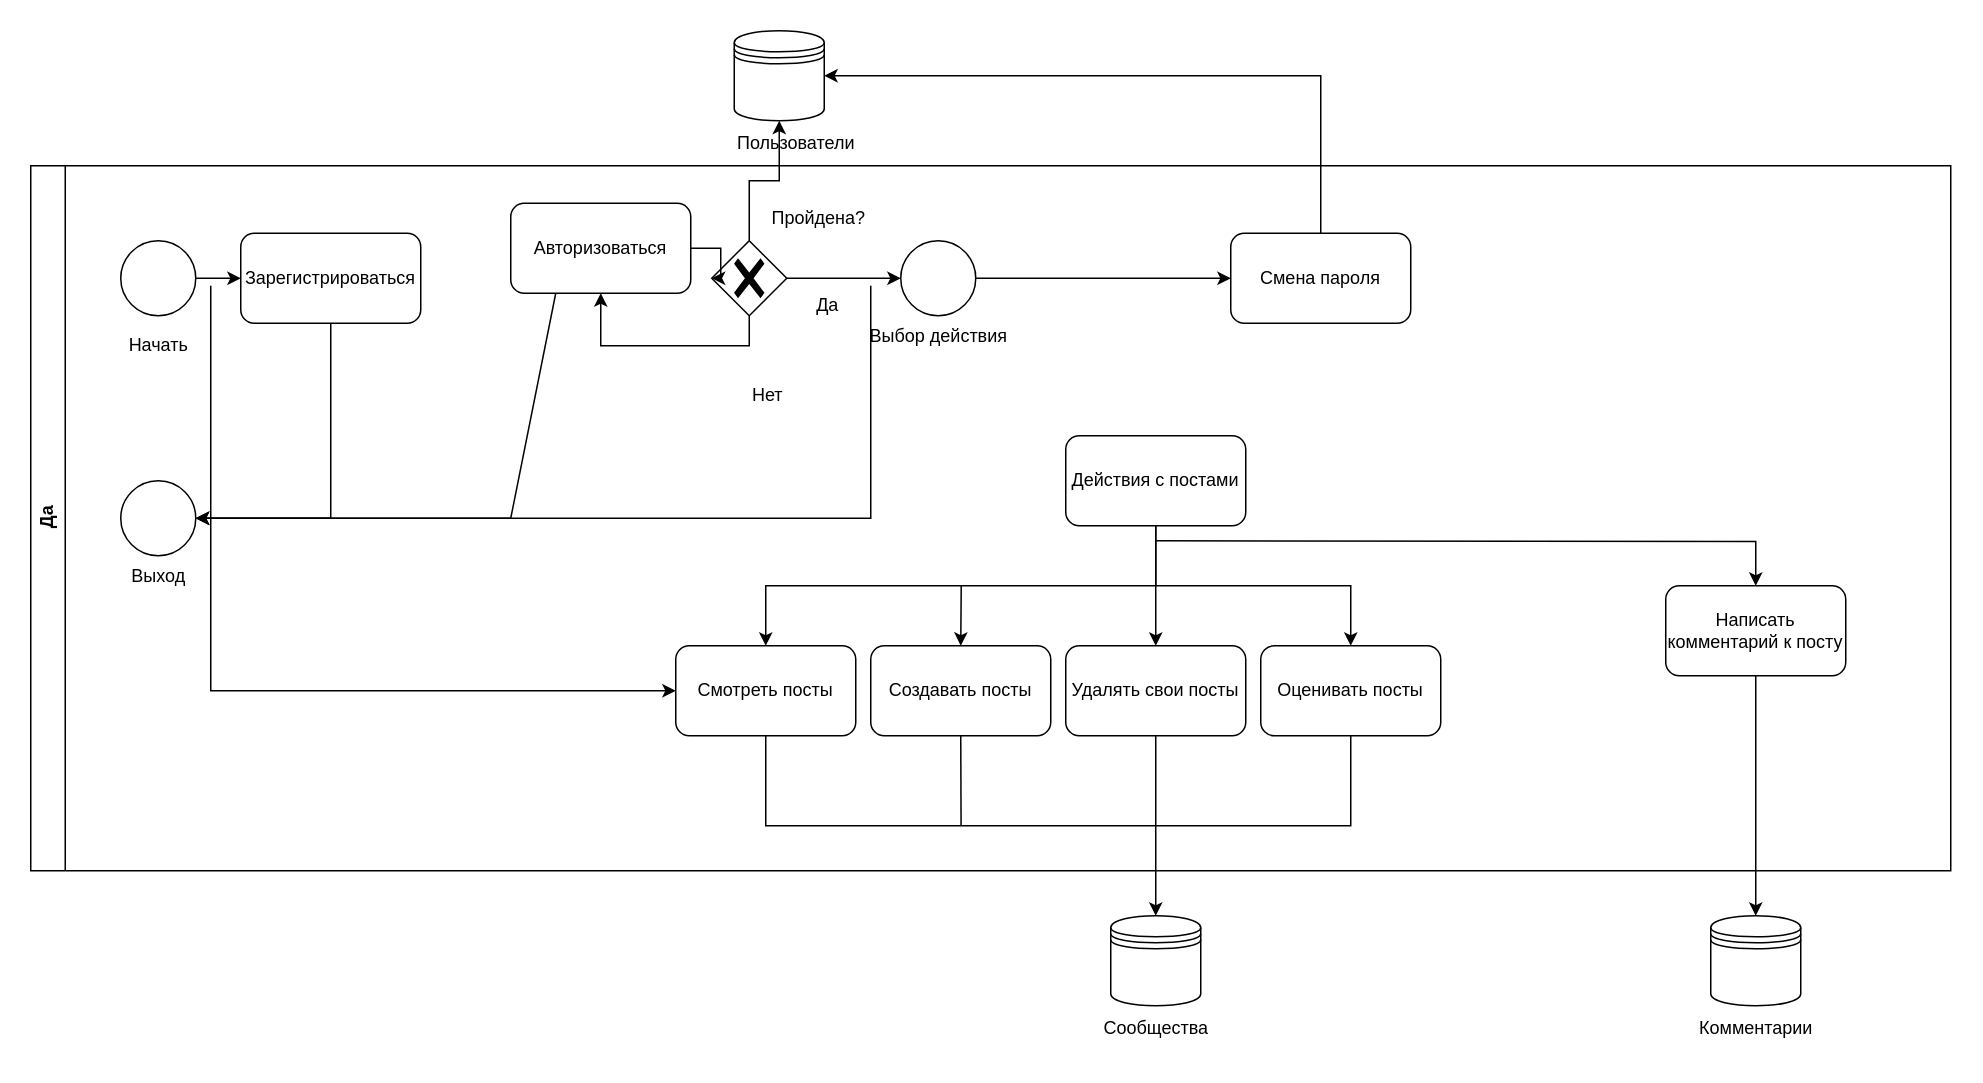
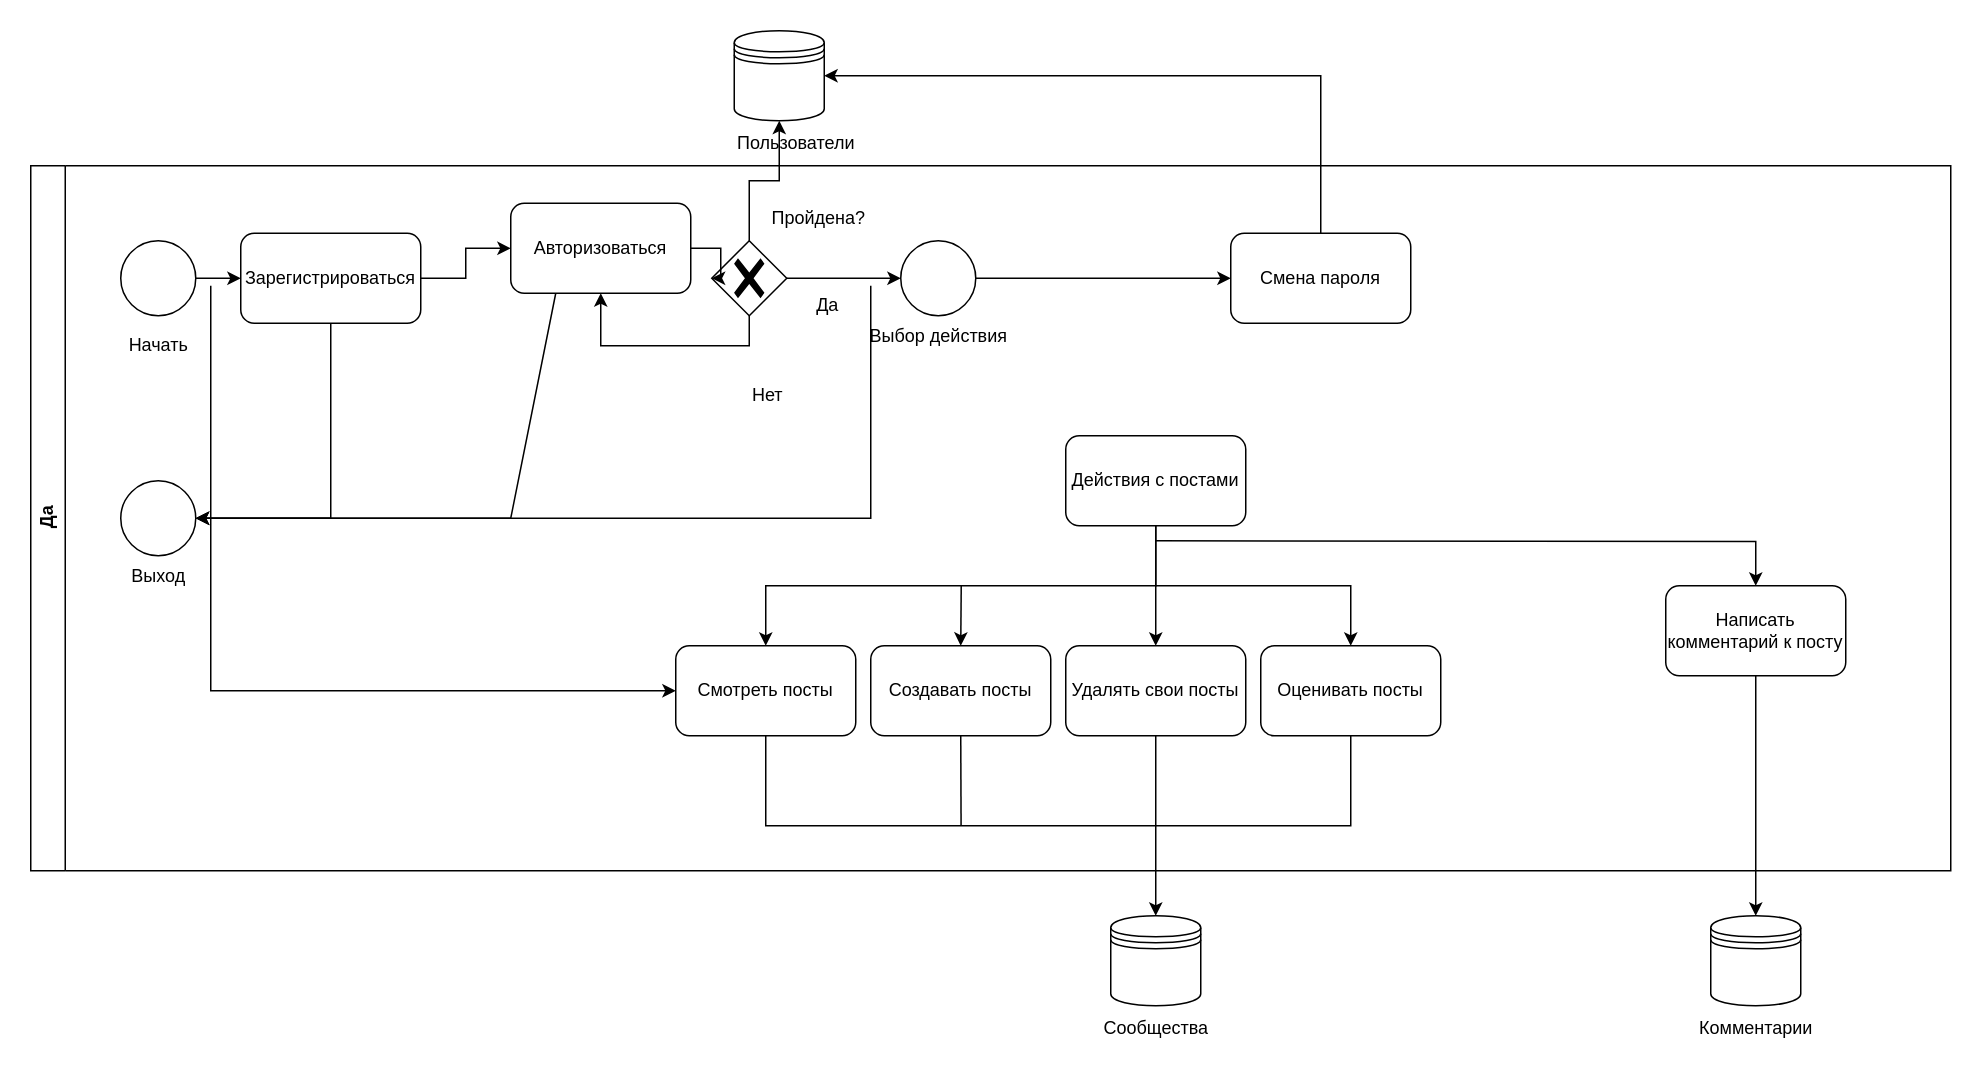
edge "Зарегистрироваться" -> "Авторизоваться": added
